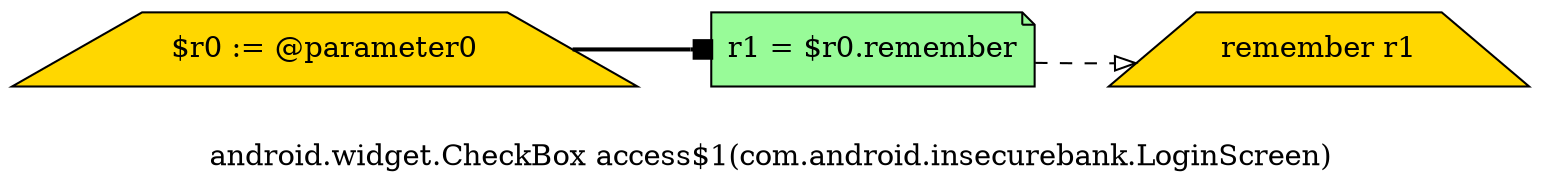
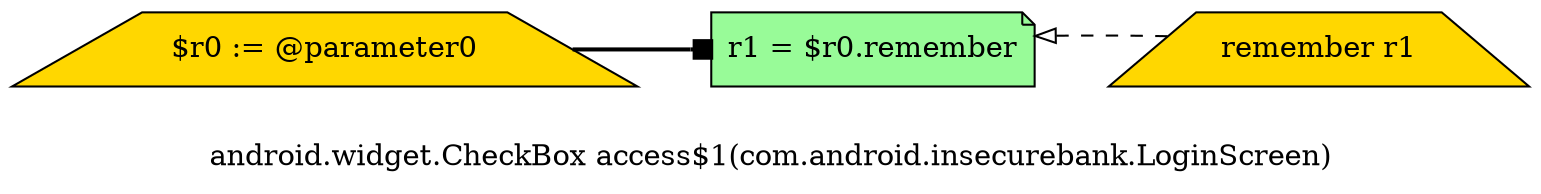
edge "r1 = $r0.remember" -> "remember r1": reversed
